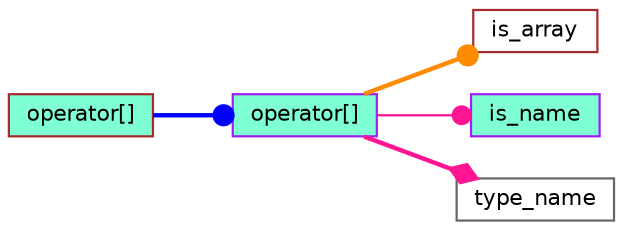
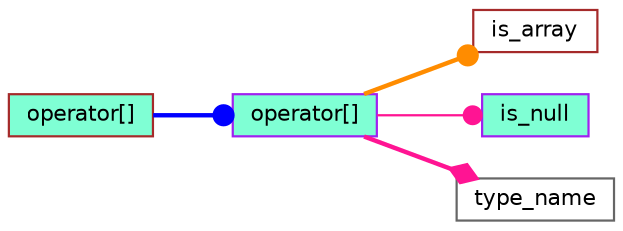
node "is_name": label "is_name" -> "is_null"
